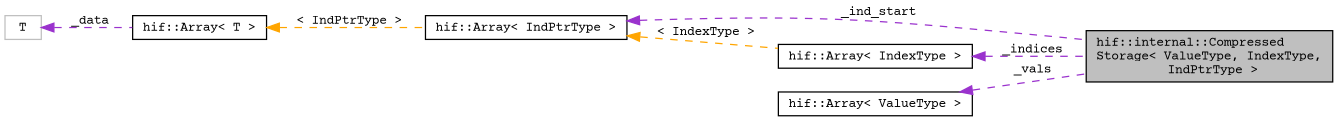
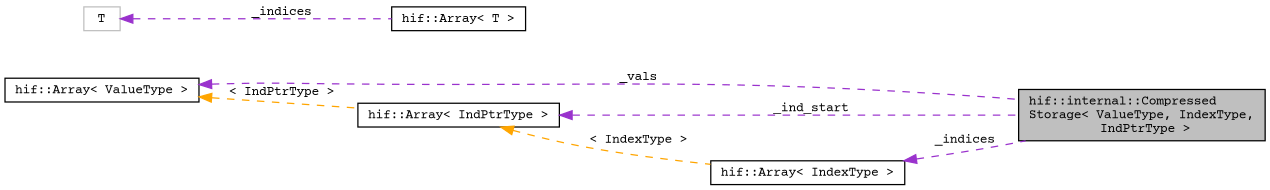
edge "hif::Array< T >" -> "T": label " _data" -> " _indices"
edge "hif::Array< IndPtrType >" -> "hif::Array< T >": now "hif::Array< IndPtrType >" -> "hif::Array< ValueType >"
